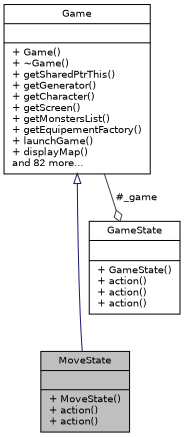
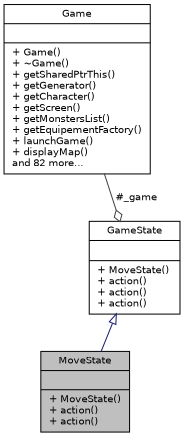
edge "MoveState" -> "Game": now "MoveState" -> "GameState"
node "GameState": text "+ GameState()" -> "+ MoveState()"
